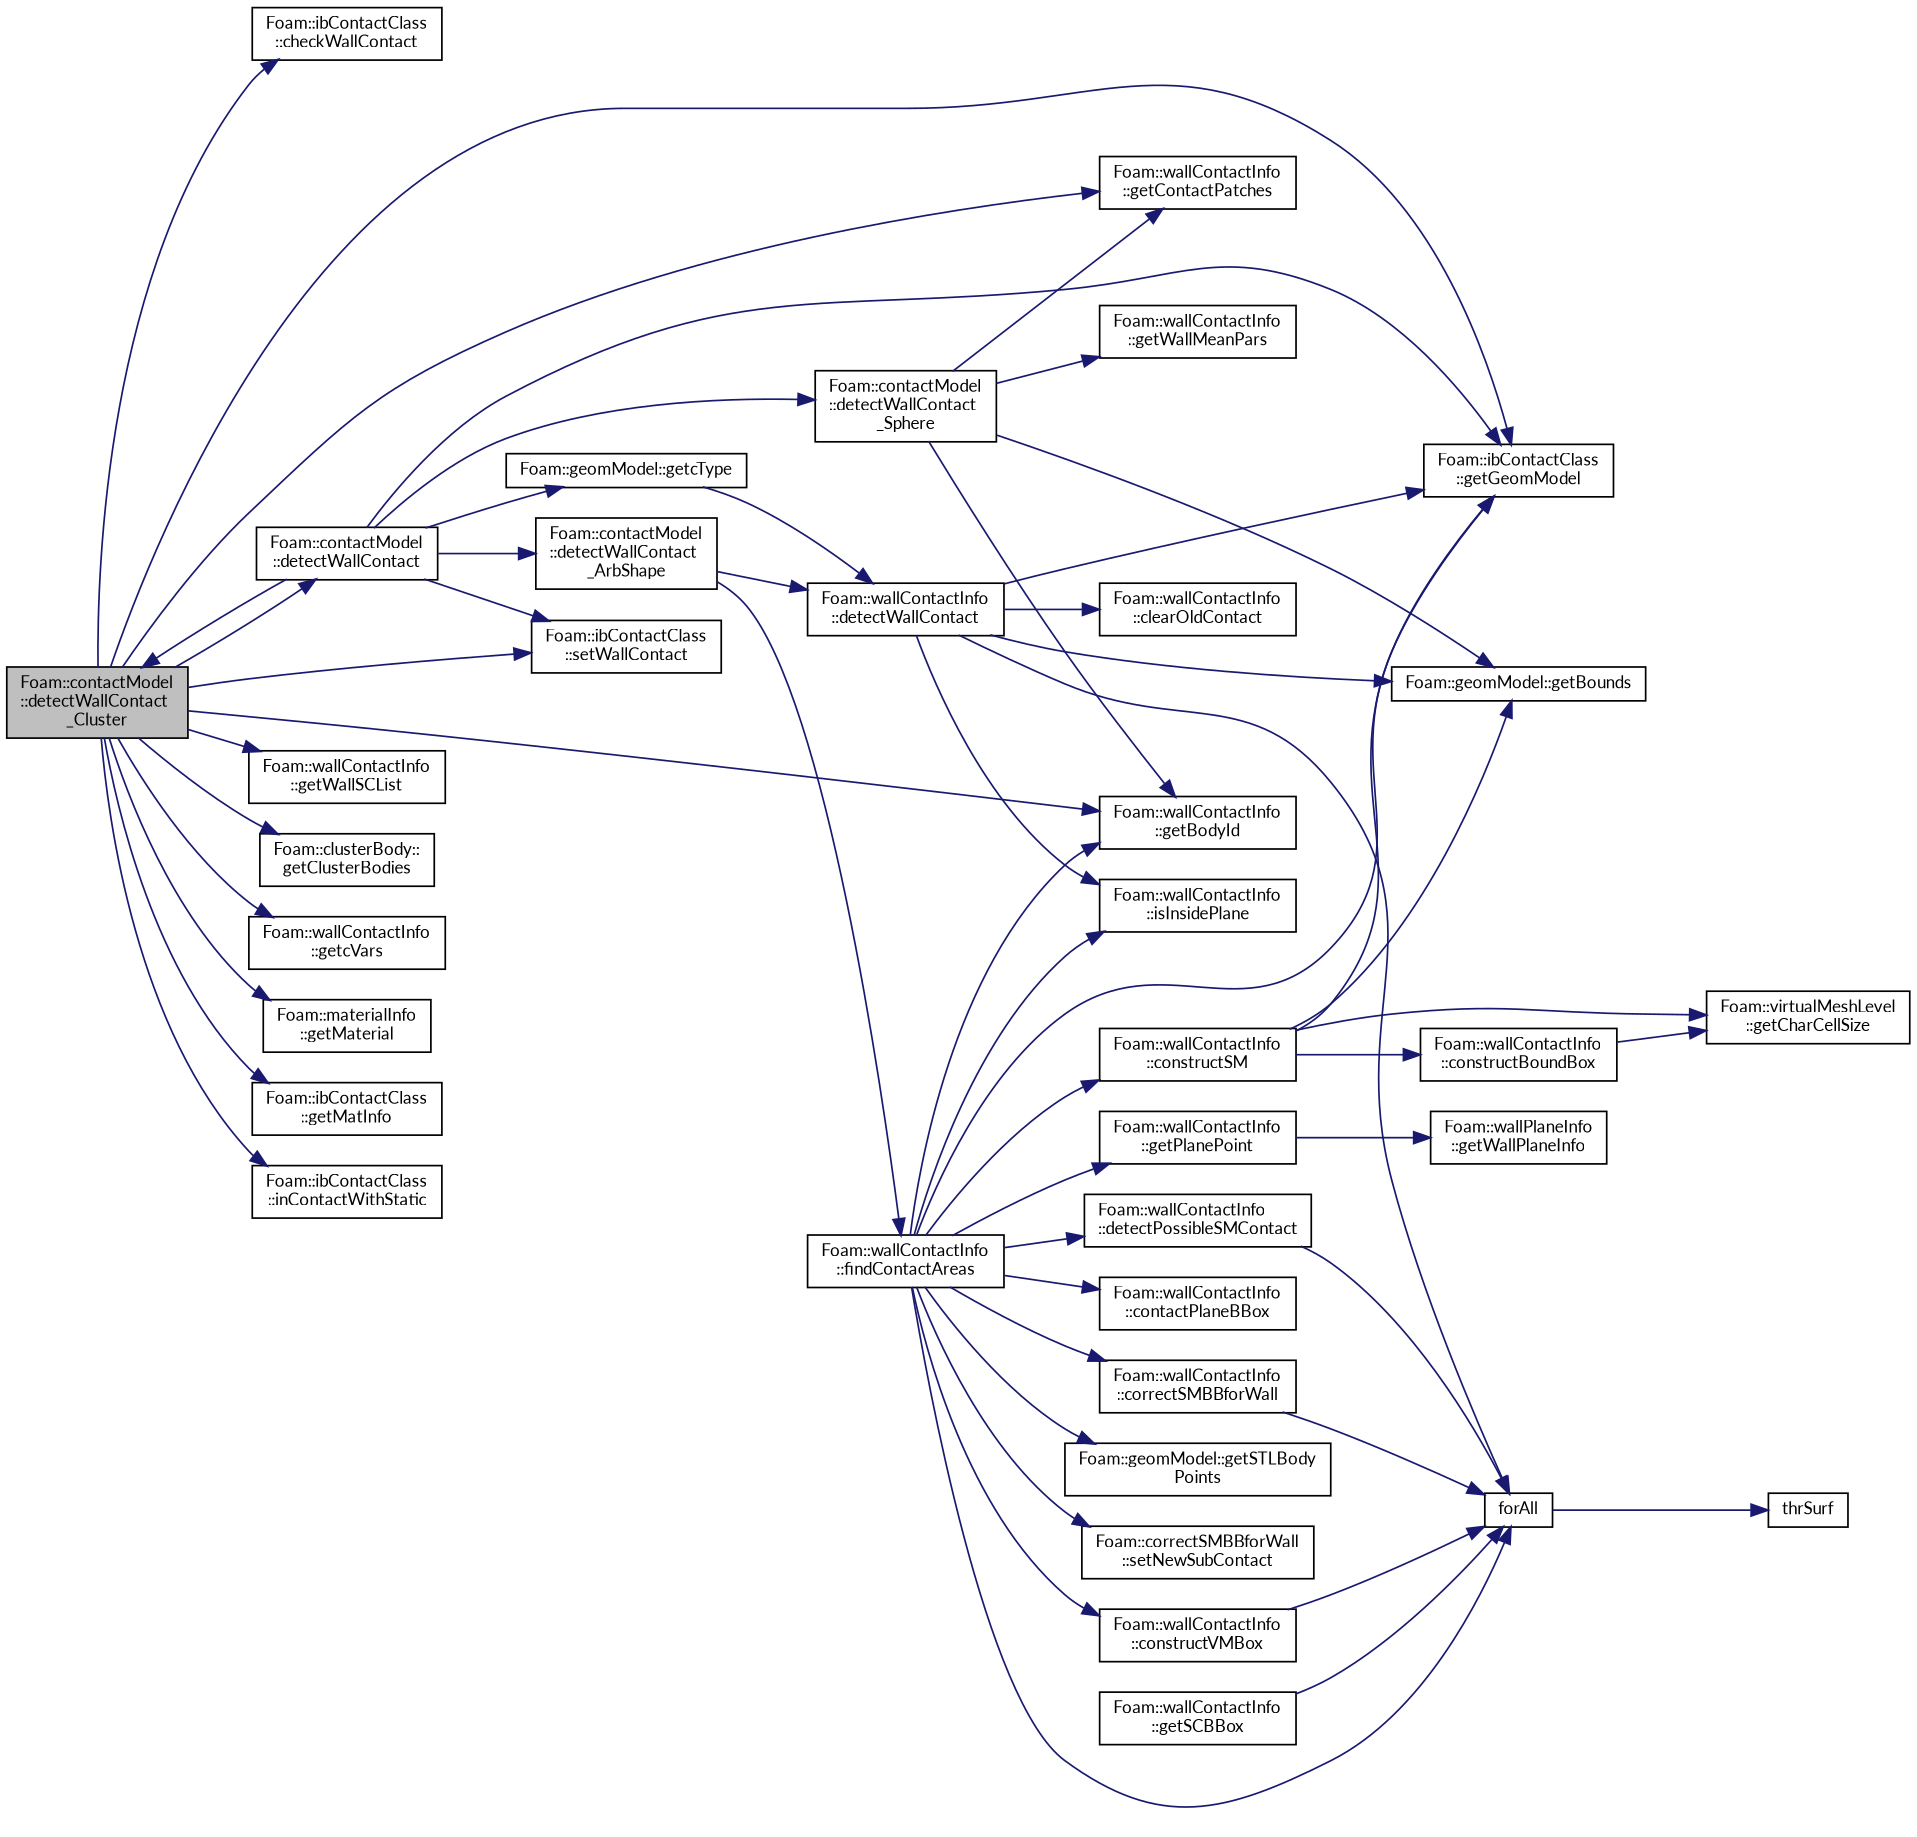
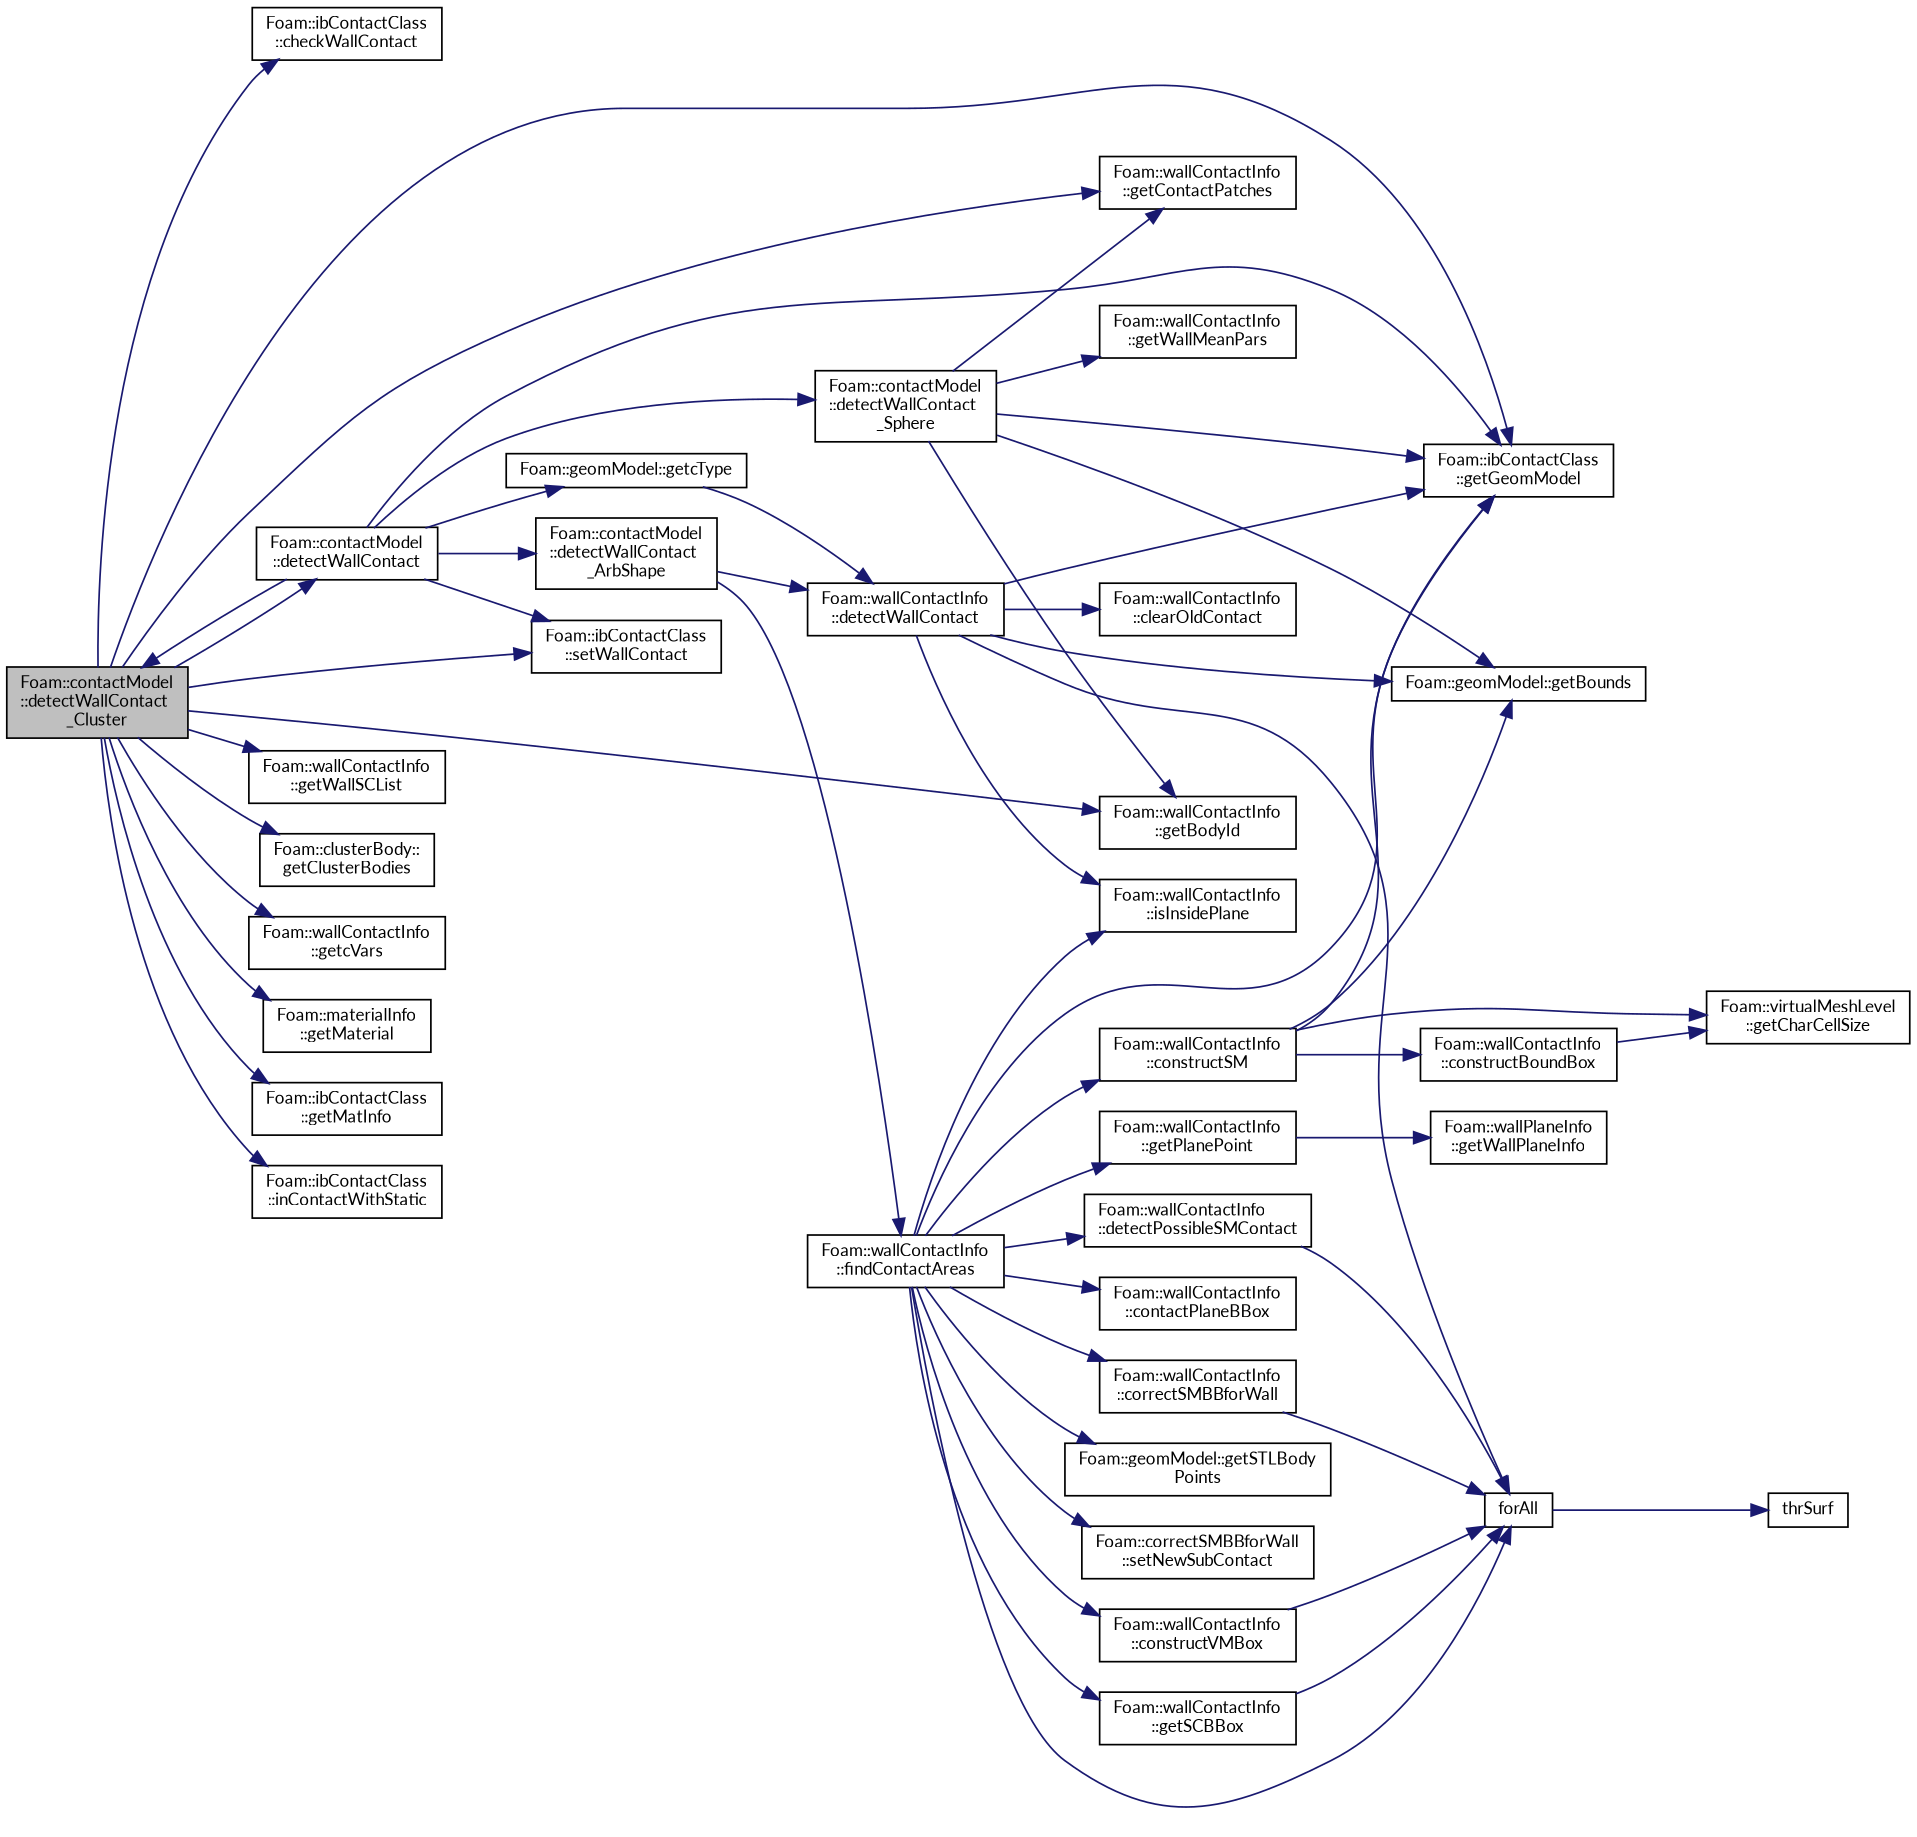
edge "Foam::contactModel ::detectWallContact _Sphere" -> "Foam::ibContactClass ::getGeomModel": added
edge "Foam::wallContactInfo ::findContactAreas" -> "Foam::wallContactInfo ::getBodyId": now "Foam::wallContactInfo ::findContactAreas" -> "Foam::wallContactInfo ::getSCBBox"
